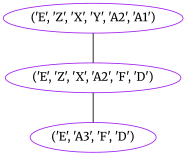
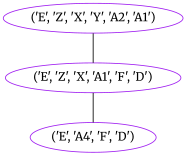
node "('E', 'Z', 'X', 'A2', 'F', 'D')": label "('E', 'Z', 'X', 'A2', 'F', 'D')" -> "('E', 'Z', 'X', 'A1', 'F', 'D')"
node "('E', 'A3', 'F', 'D')": label "('E', 'A3', 'F', 'D')" -> "('E', 'A4', 'F', 'D')"
